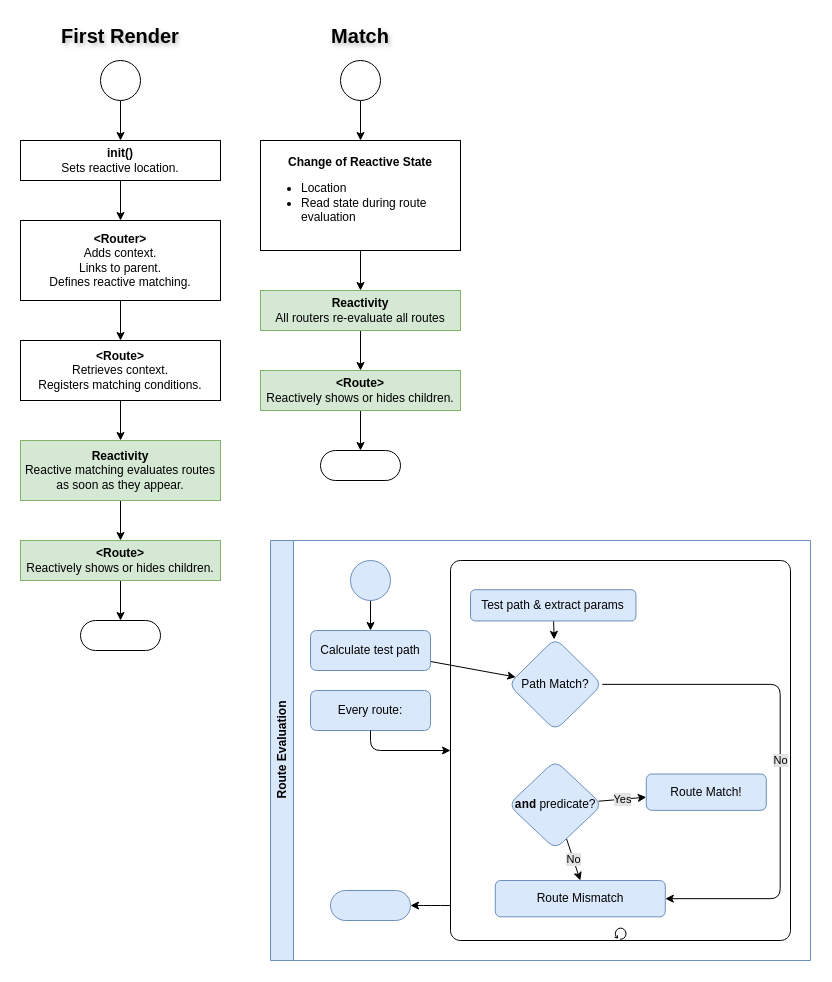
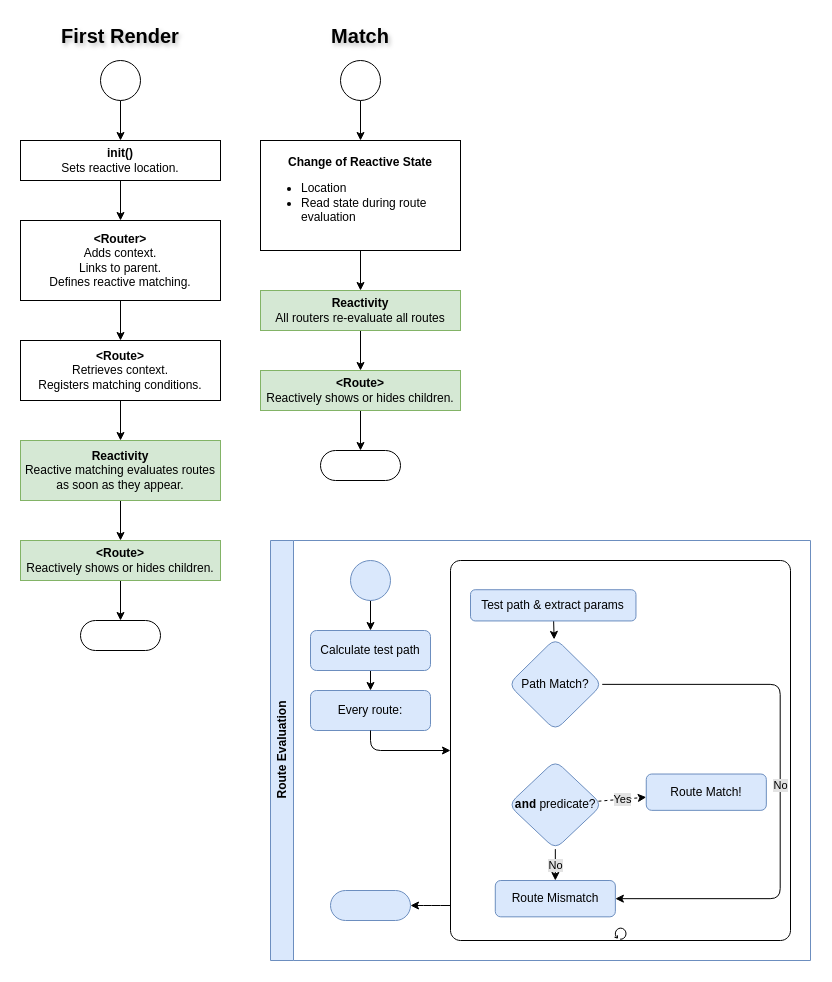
edge "Calculate test path" -> "Path Match?": now "Calculate test path" -> "Every route:"
edge "and predicate?" -> "Route Match!": style solid -> dashed
node "Route Mismatch": size 170x36 -> 120x36
